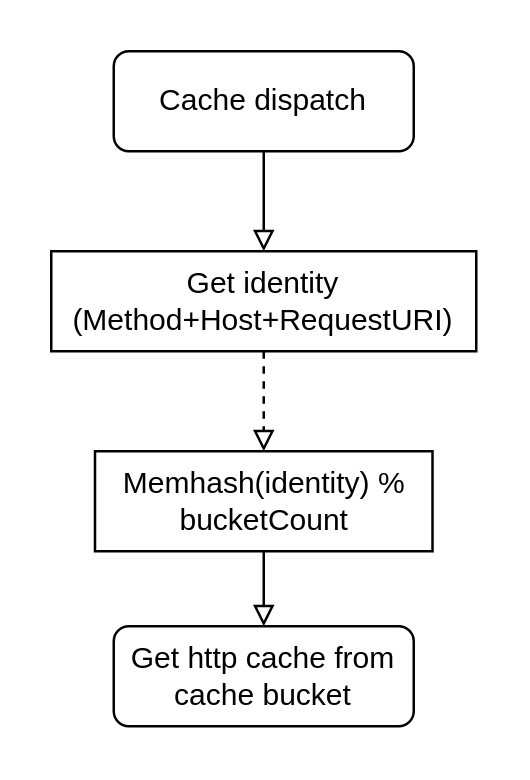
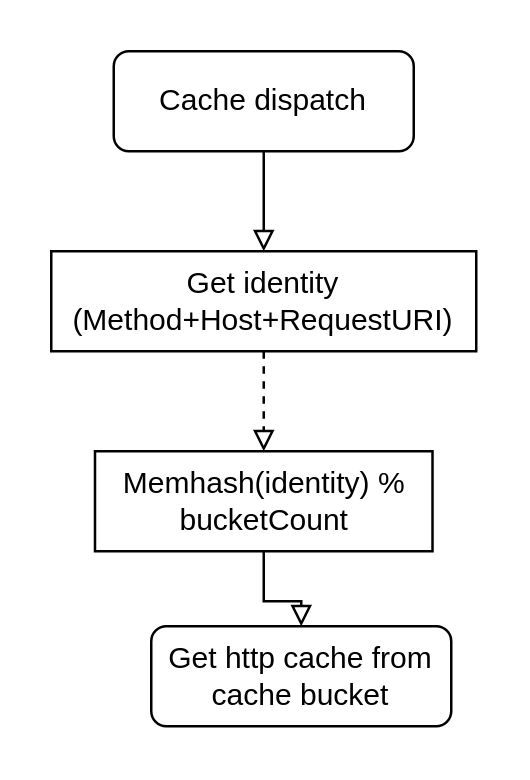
node "Get http cache from cache bucket": moved (264, 676) -> (301, 676)
